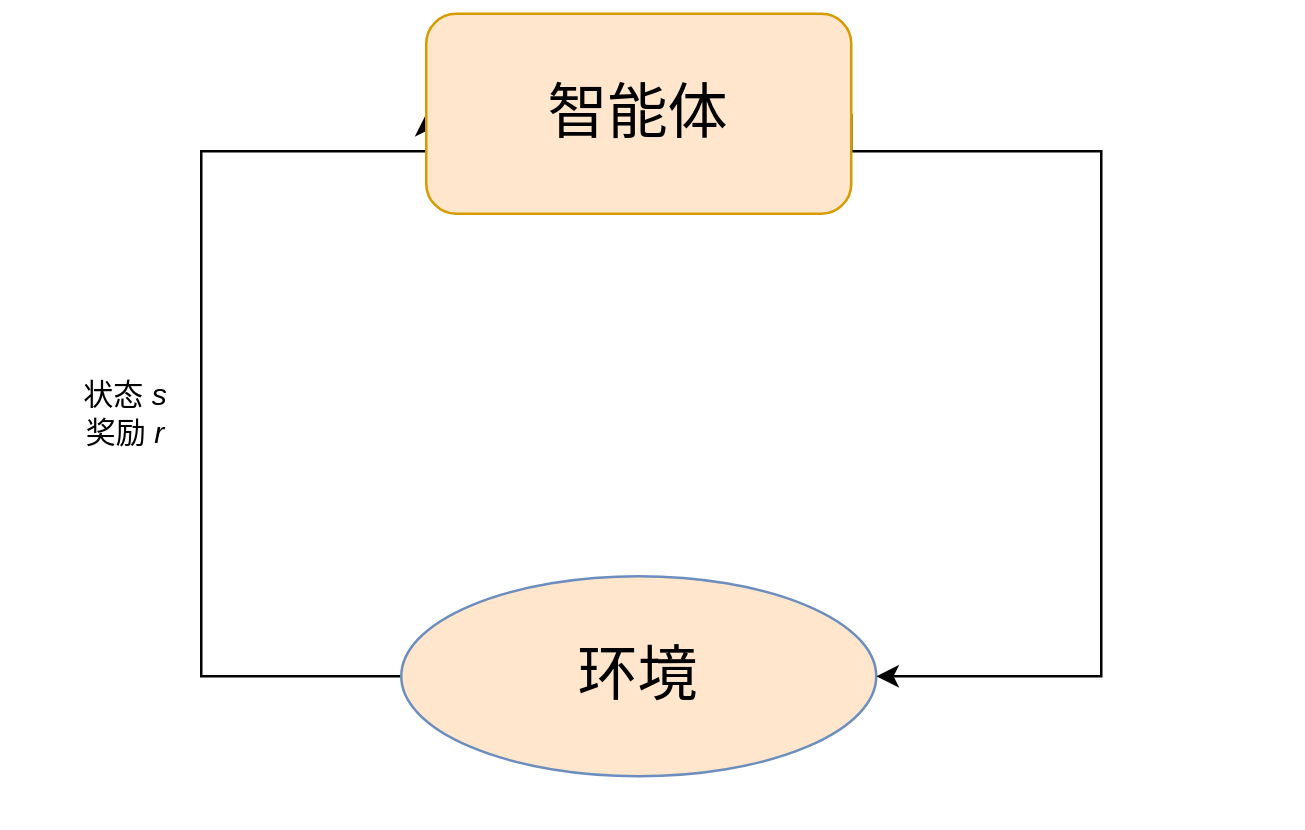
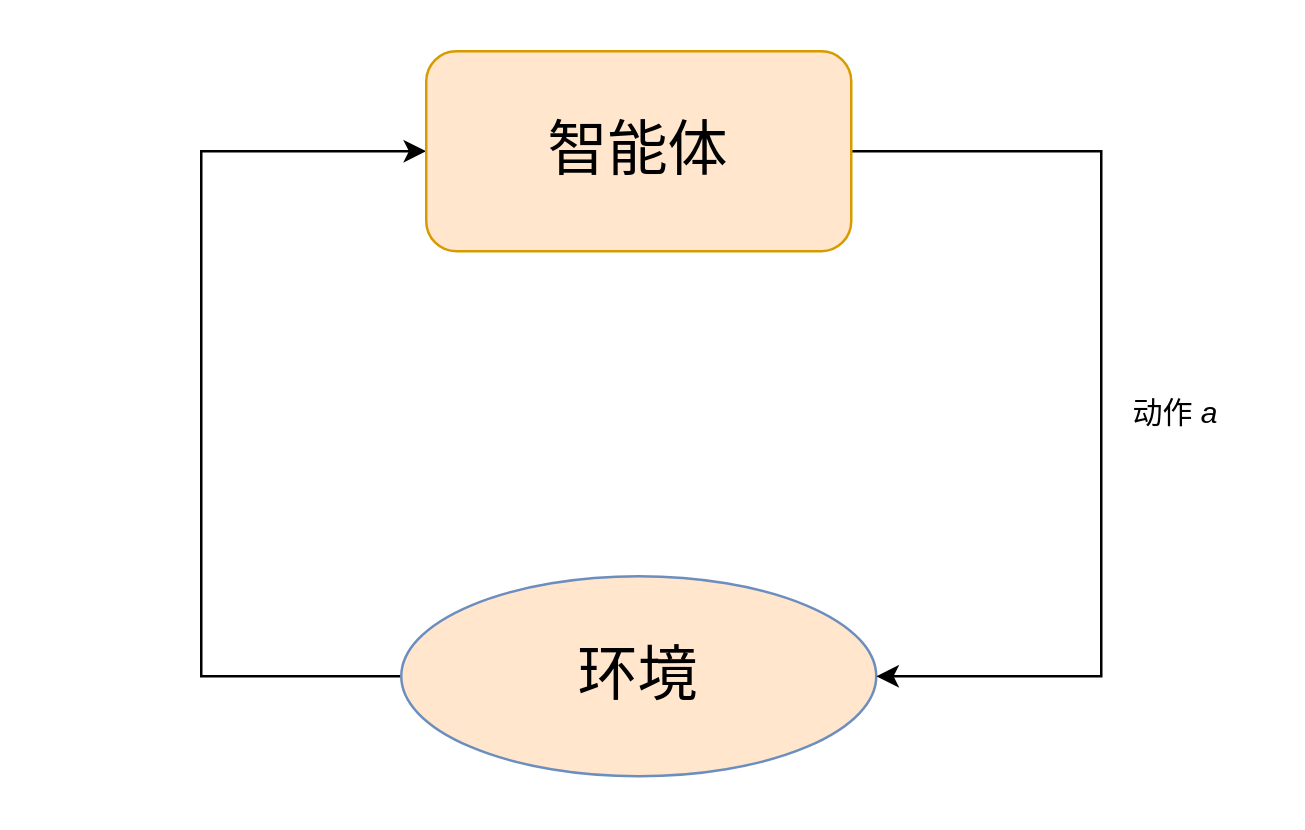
node "智能体": moved (639, 114) -> (639, 151)
node "状态 s 奖励 r": removed
node "动作 a": added
